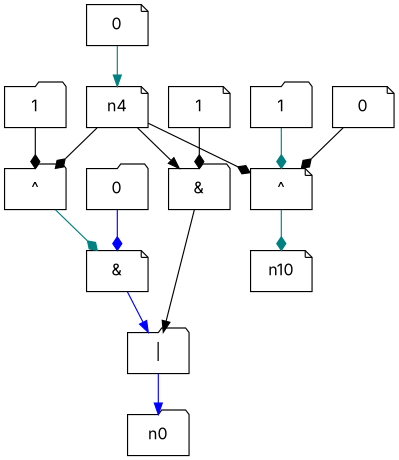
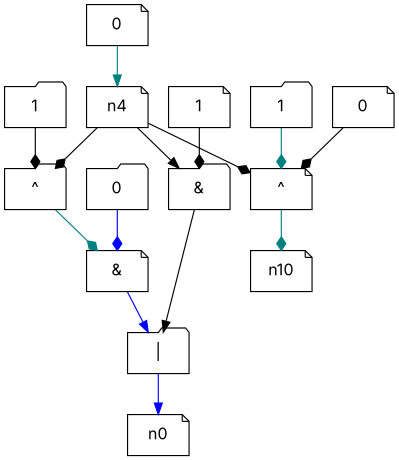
node "n0": shape folder -> note
